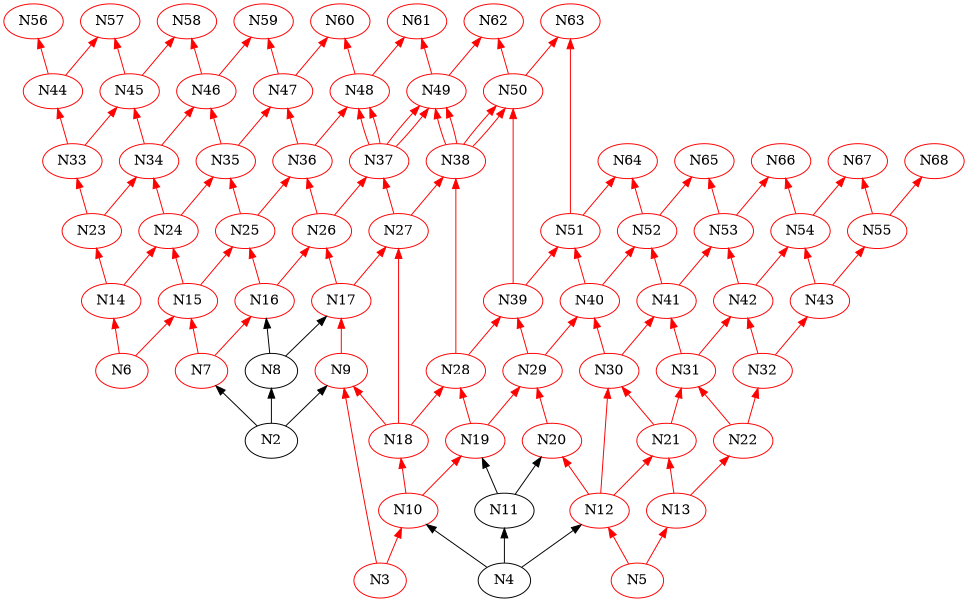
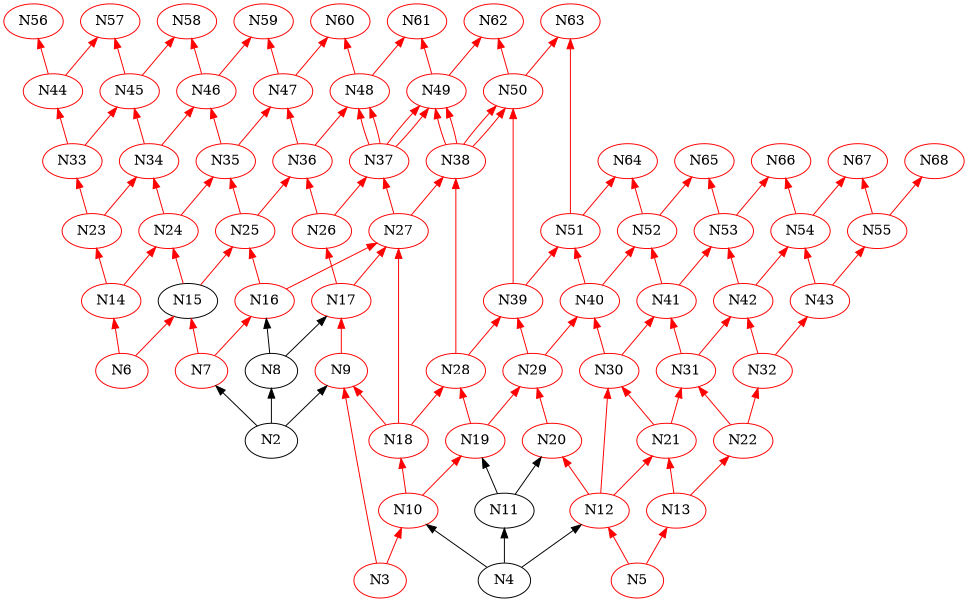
edge "N16" -> "N26": now "N16" -> "N27"
node "N15": color red -> black
